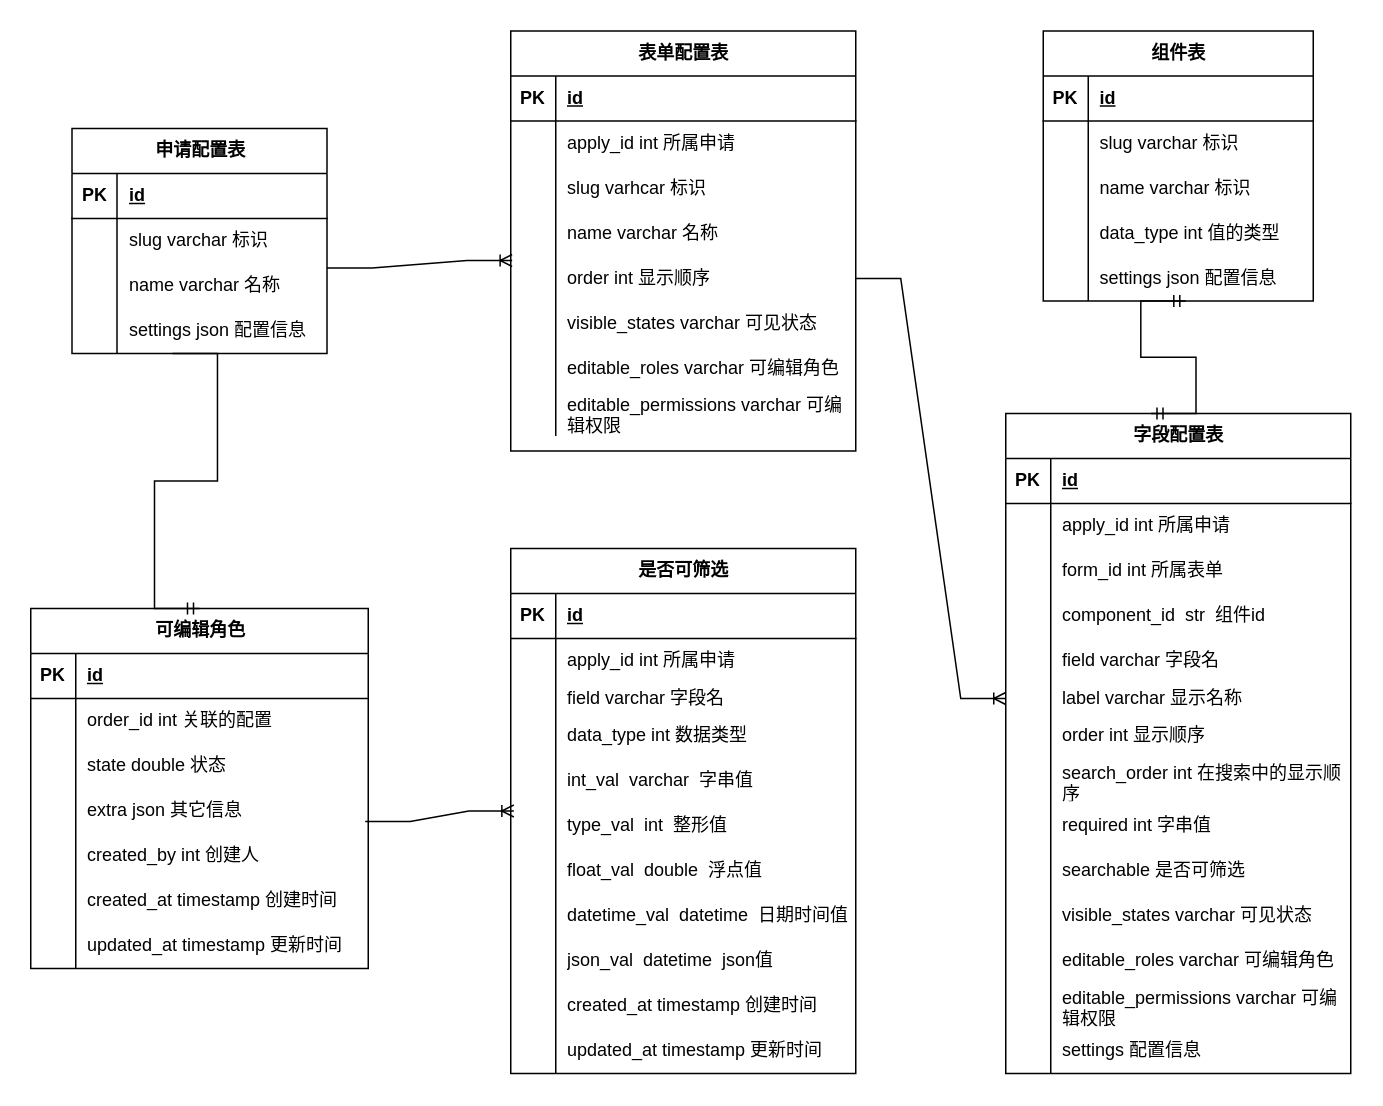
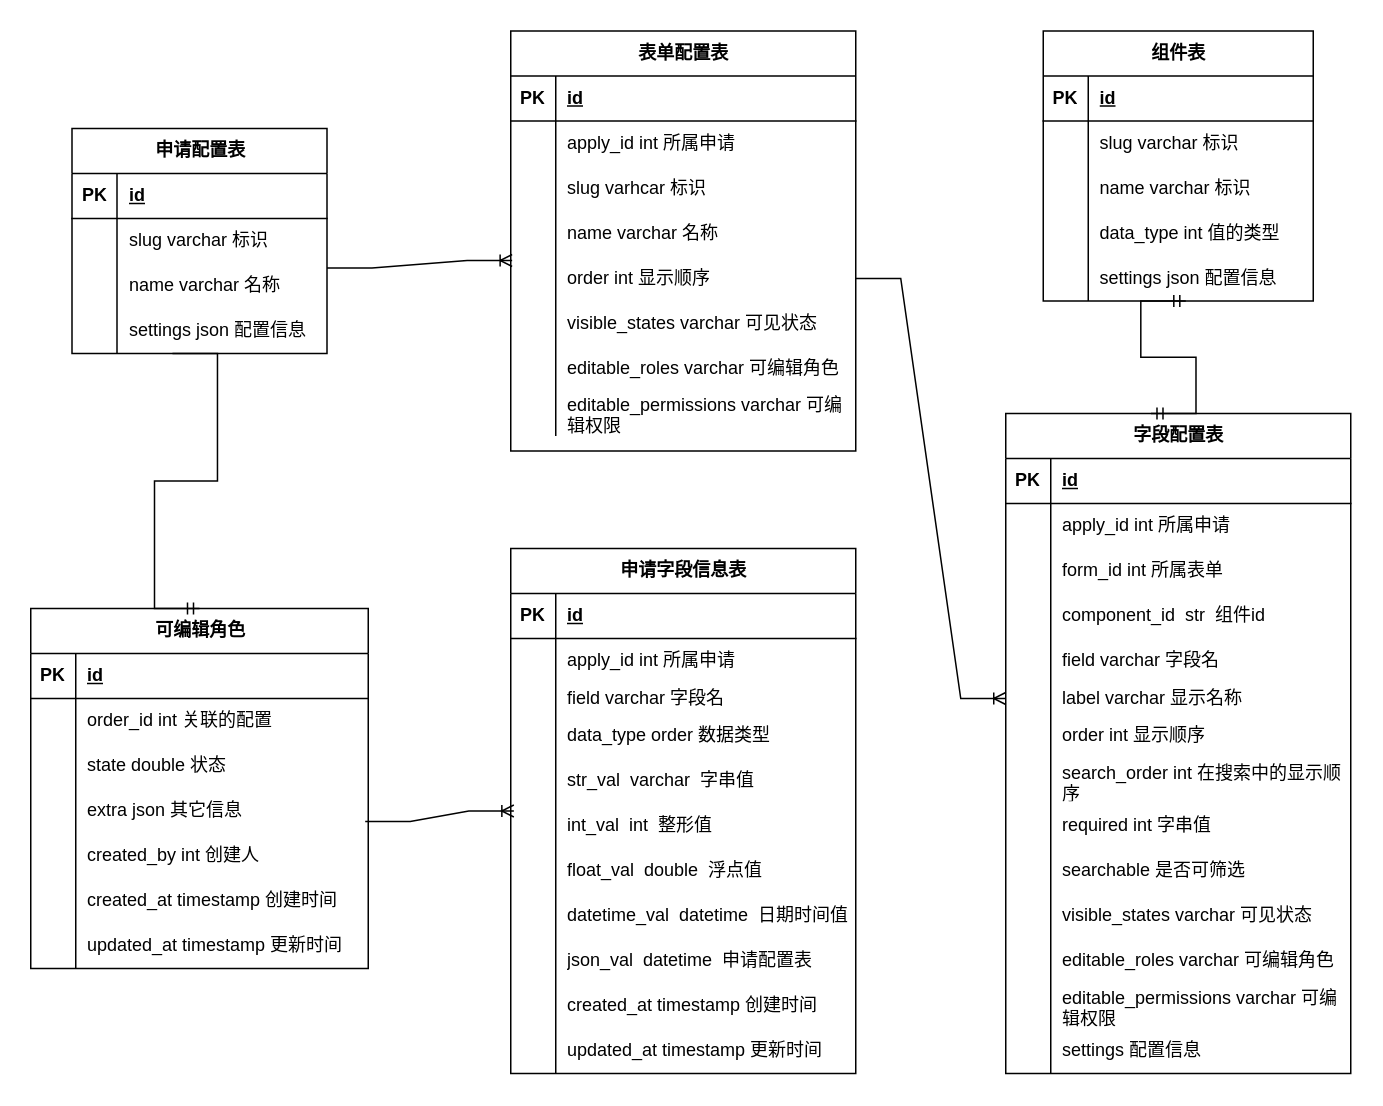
node "是否可筛选": label "是否可筛选" -> "申请字段信息表"
node "data_type int 数据类型": label "data_type int 数据类型" -> "data_type order 数据类型"
node "int_val varchar 字串值": label "int_val varchar 字串值" -> "str_val varchar 字串值"
node "type_val int 整形值": label "type_val int 整形值" -> "int_val int 整形值"
node "json_val datetime json值": label "json_val datetime json值" -> "json_val datetime 申请配置表"
